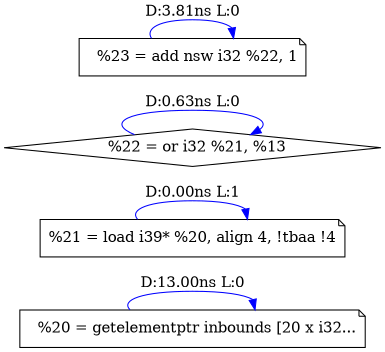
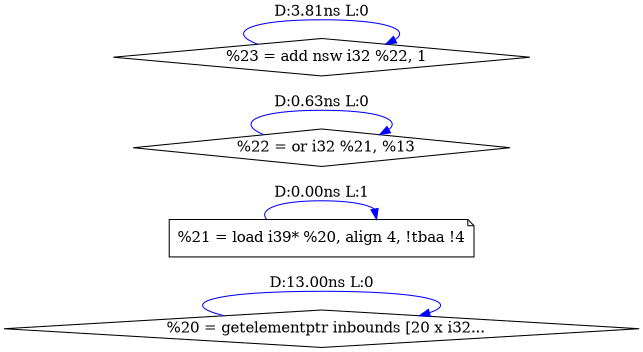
node "%23 = add nsw i32 %22, 1": shape note -> diamond
node "%20 = getelementptr inbounds [20 x i32...": shape note -> diamond
